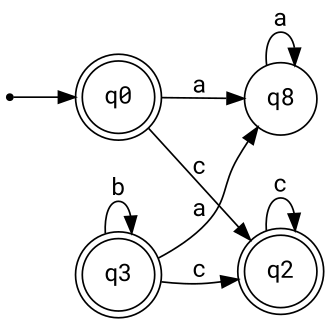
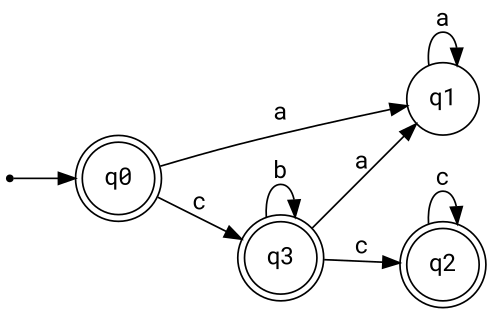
node "q8": label "q8" -> "q1"
edge "q0" -> "q2": now "q0" -> "q3"
